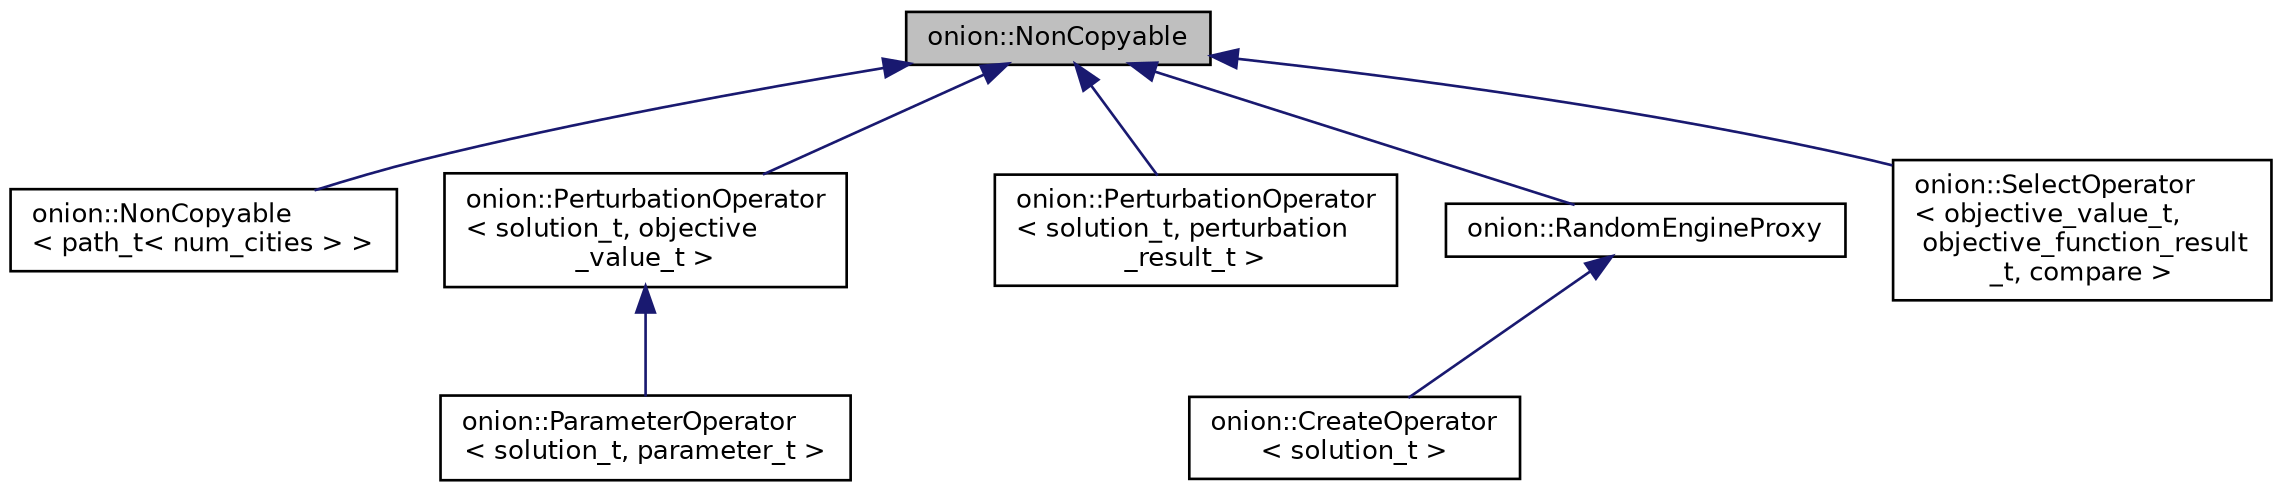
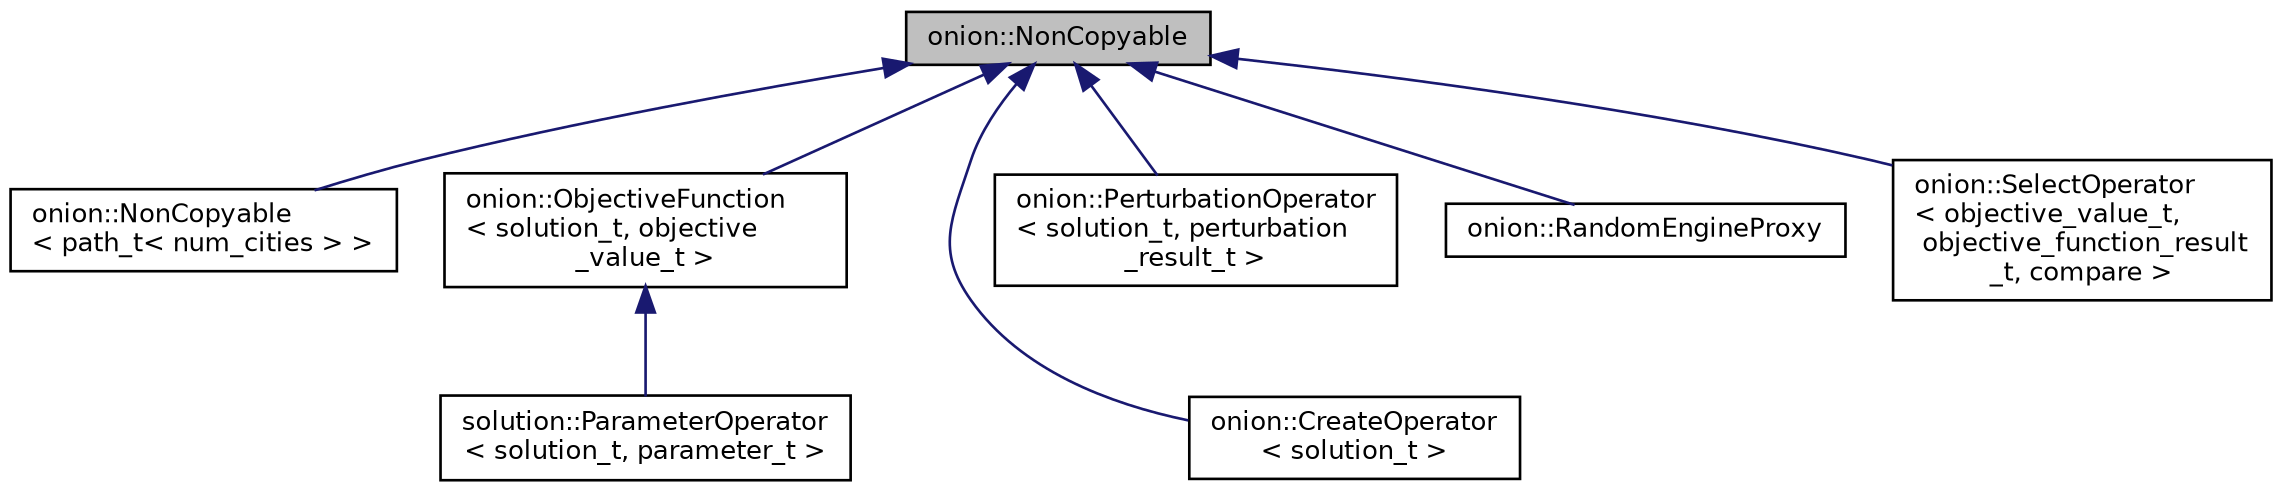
node "onion::PerturbationOperator < solution_t, objective _value_t >": label "onion::PerturbationOperator < solution_t, objective _value_t >" -> "onion::ObjectiveFunction < solution_t, objective _value_t >"
edge "onion::CreateOperator < solution_t >" -> "onion::RandomEngineProxy": now "onion::CreateOperator < solution_t >" -> "onion::NonCopyable"
node "onion::ParameterOperator < solution_t, parameter_t >": label "onion::ParameterOperator < solution_t, parameter_t >" -> "solution::ParameterOperator < solution_t, parameter_t >"
